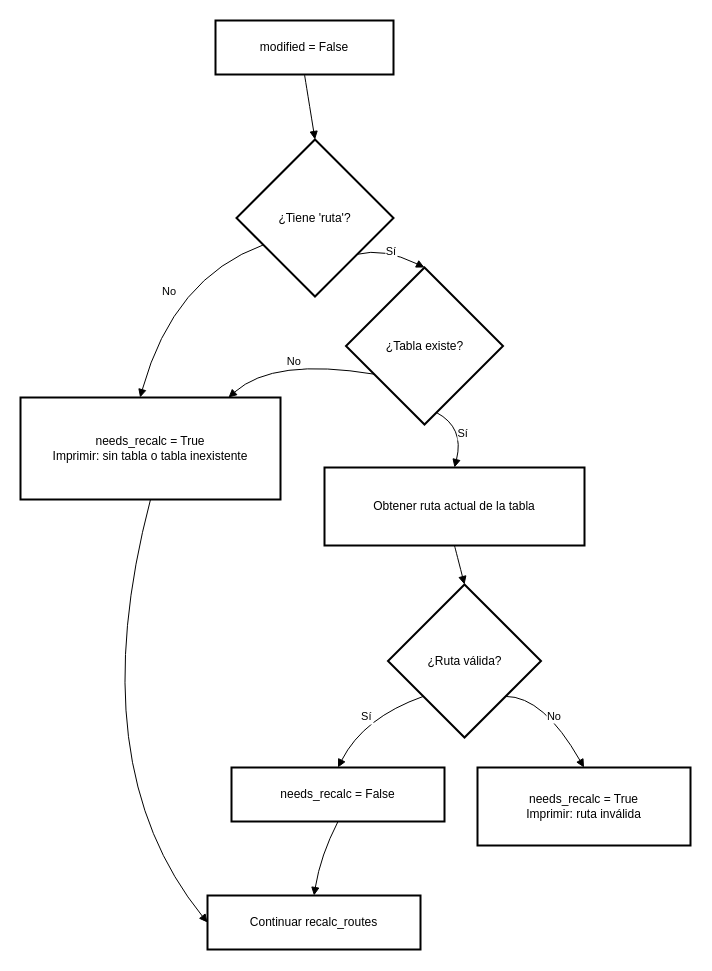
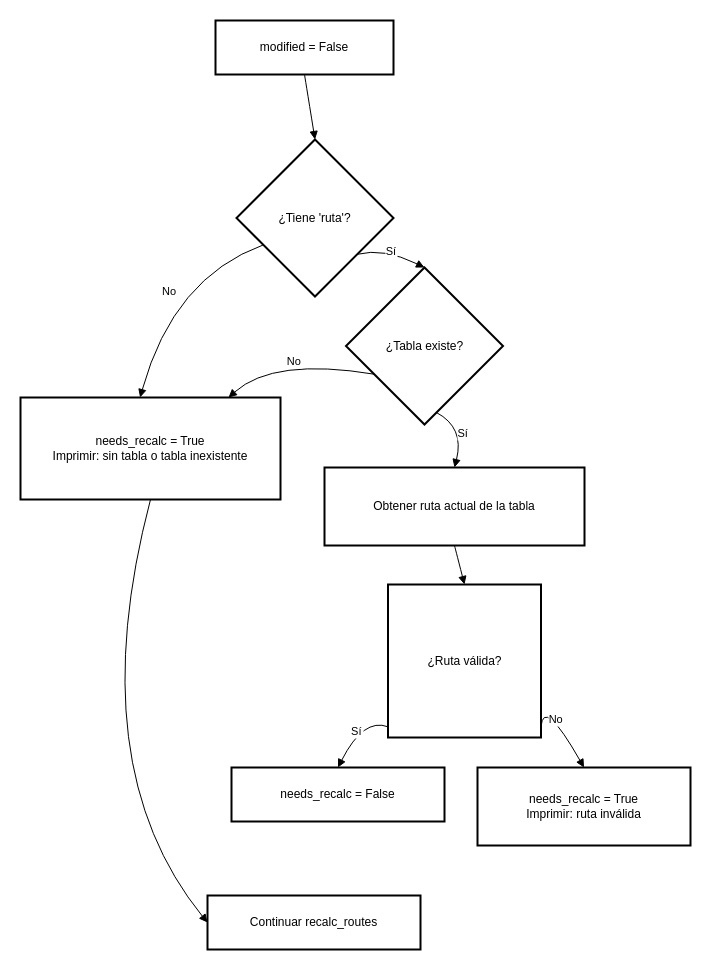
node "¿Ruta válida?": shape diamond -> rectangle
edge "needs_recalc = False" -> "Continuar recalc_routes": removed
